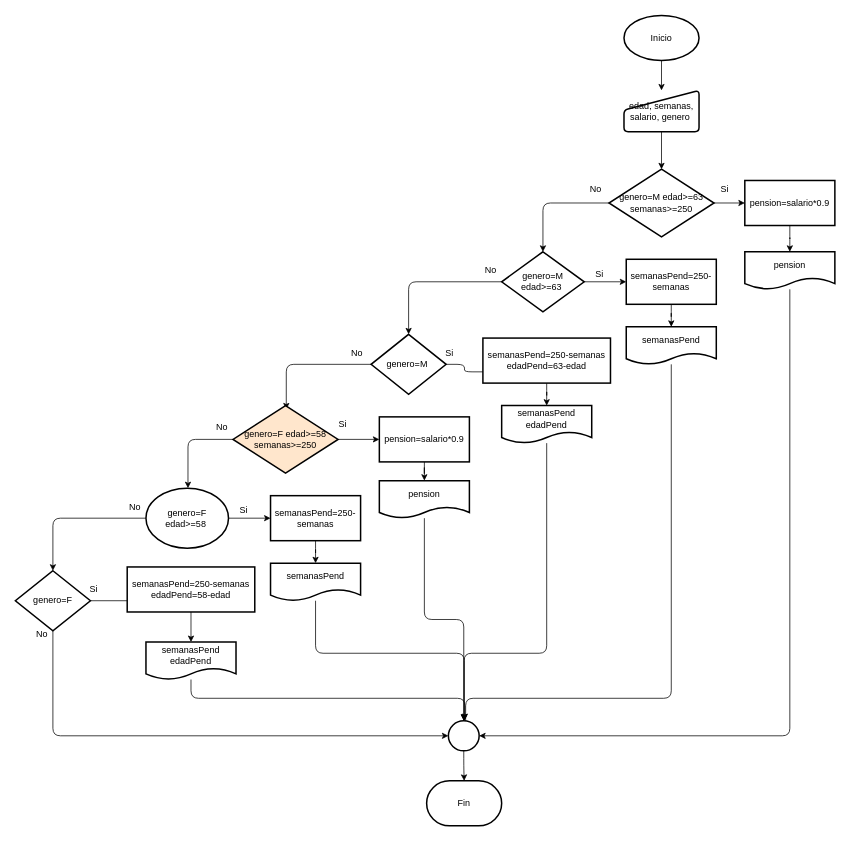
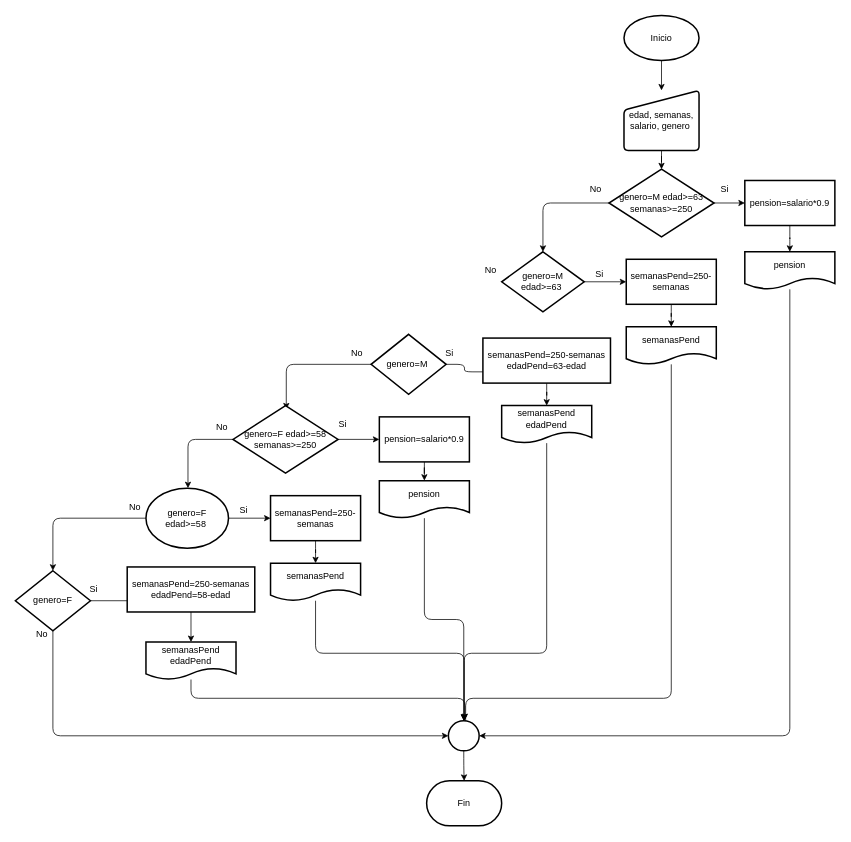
node "edad, semanas, salario, genero": size 75x41 -> 75x60
edge "genero=M edad>=63" -> "genero=M": removed
node "genero=F edad>=58 semanas>=250": fillcolor #ffe6cc -> #ffffff
